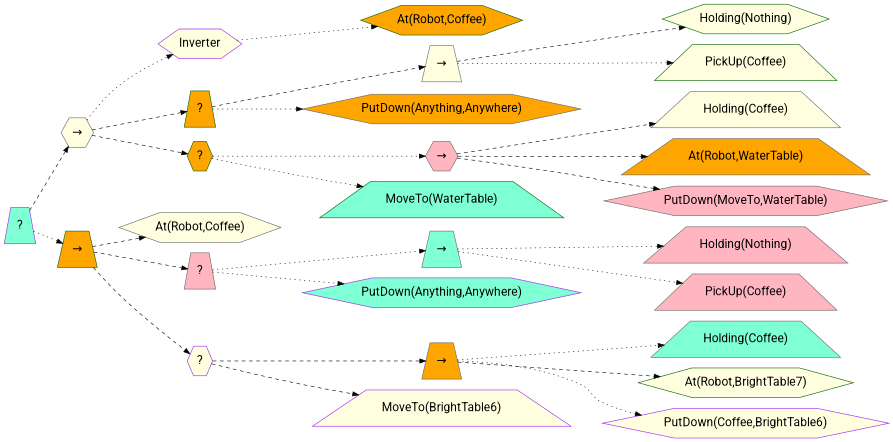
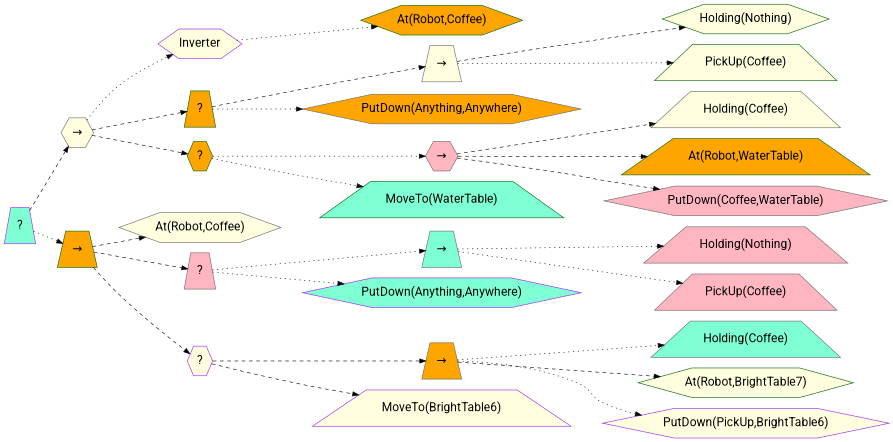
node "At(Robot,WaterTable)": color gray40 -> darkgreen
node "PutDown(MoveTo,WaterTable)": label "PutDown(MoveTo,WaterTable)" -> "PutDown(Coffee,WaterTable)"
node "PutDown(Coffee,BrightTable6)": label "PutDown(Coffee,BrightTable6)" -> "PutDown(PickUp,BrightTable6)"
